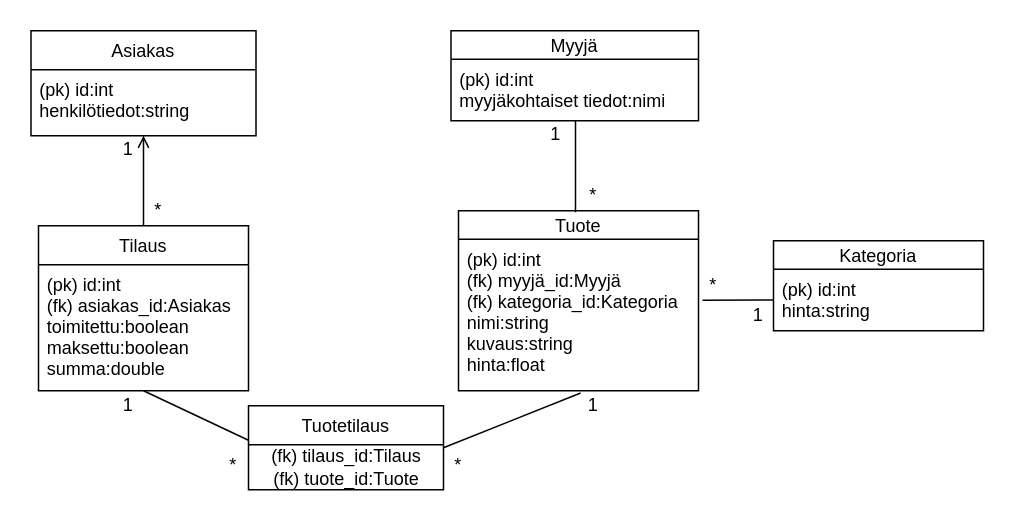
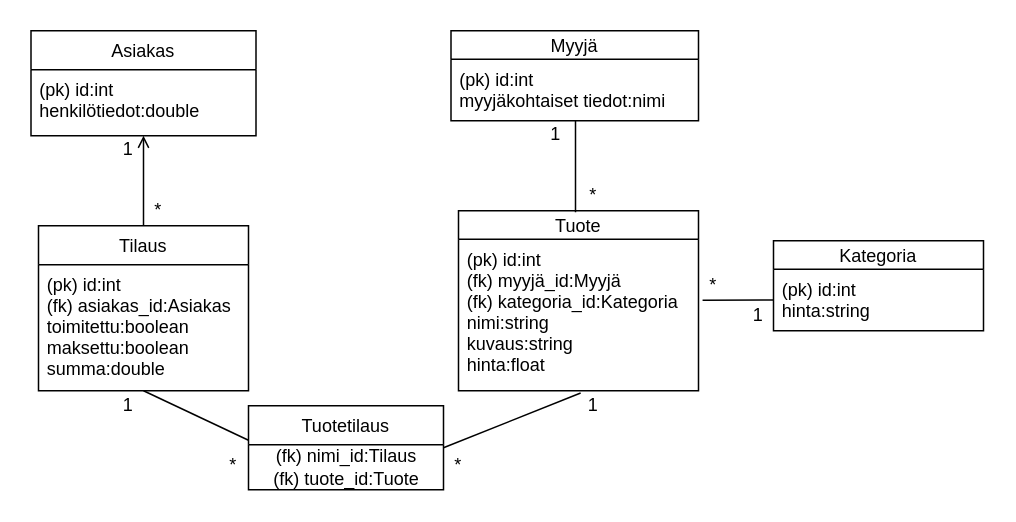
node "(pk) id:int henkilötiedot:string": label "(pk) id:int henkilötiedot:string" -> "(pk) id:int henkilötiedot:double"
node "(fk) tilaus_id:Tilaus (fk) tuote_id:Tuote": label "(fk) tilaus_id:Tilaus (fk) tuote_id:Tuote" -> "(fk) nimi_id:Tilaus (fk) tuote_id:Tuote"
